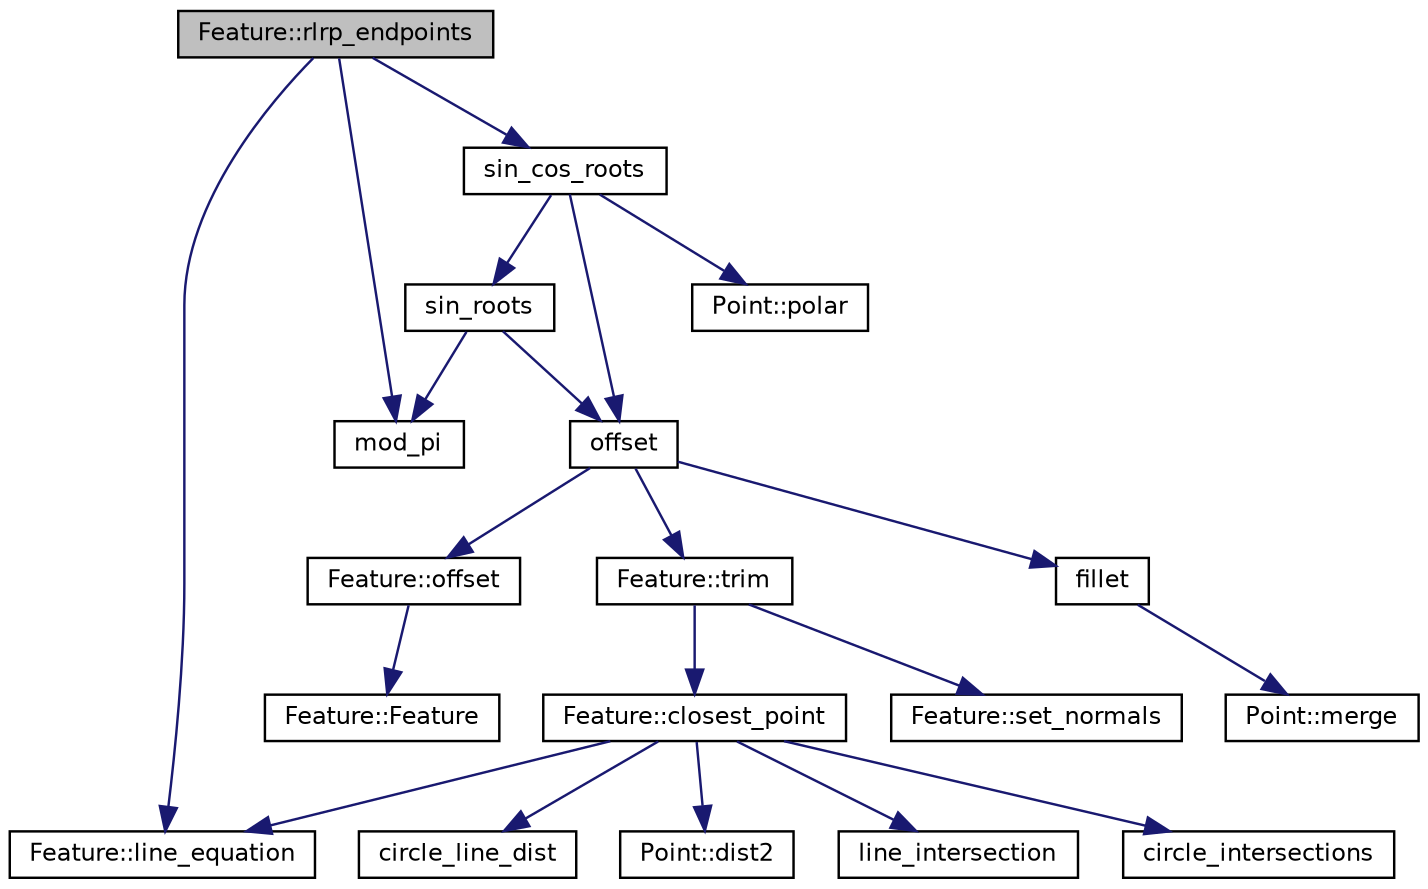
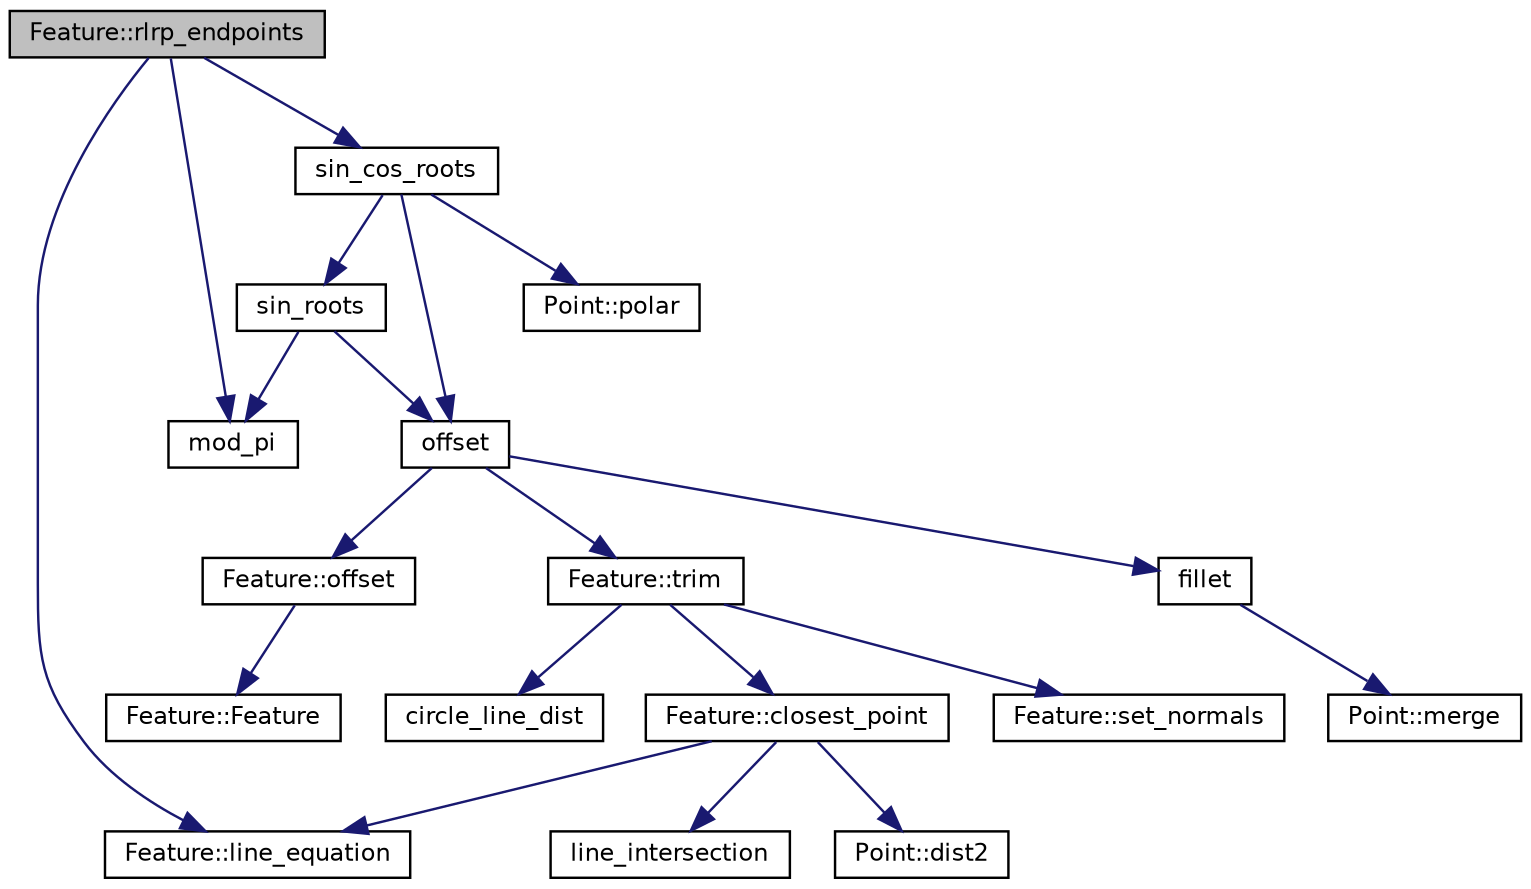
edge "Feature::closest_point" -> "circle_line_dist": now "Feature::trim" -> "circle_line_dist"
node "circle_intersections": removed
